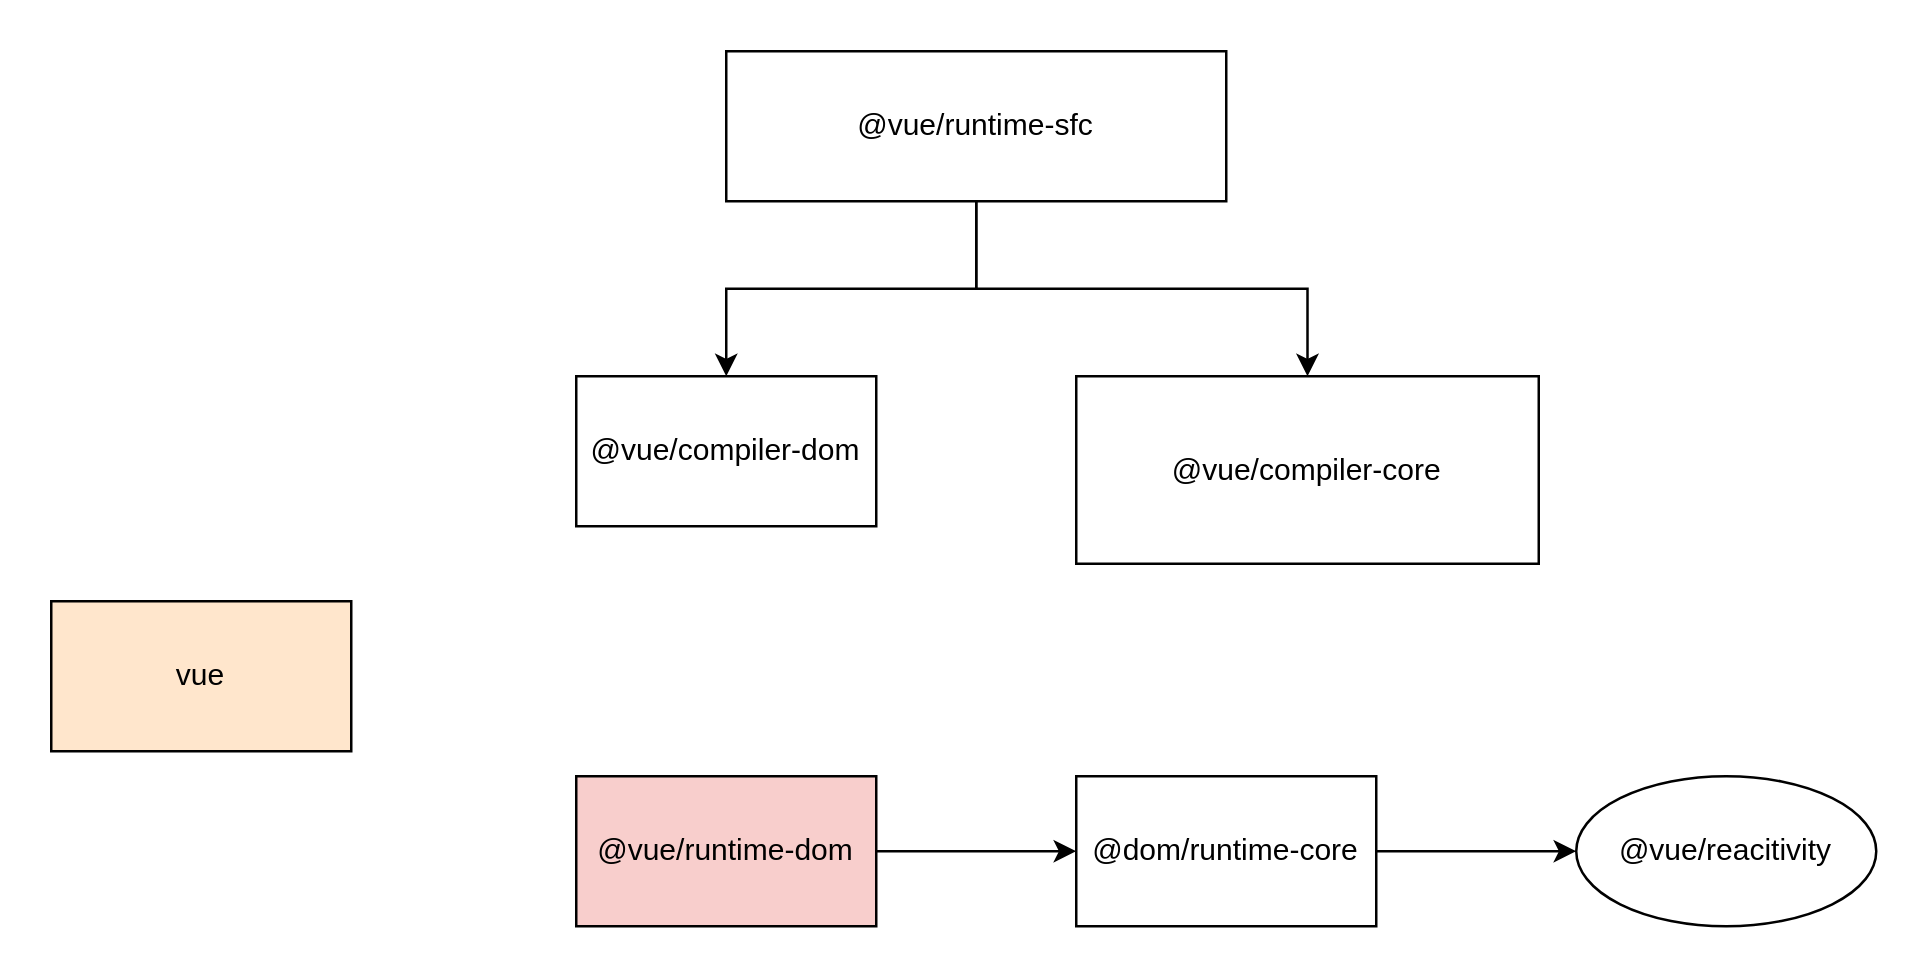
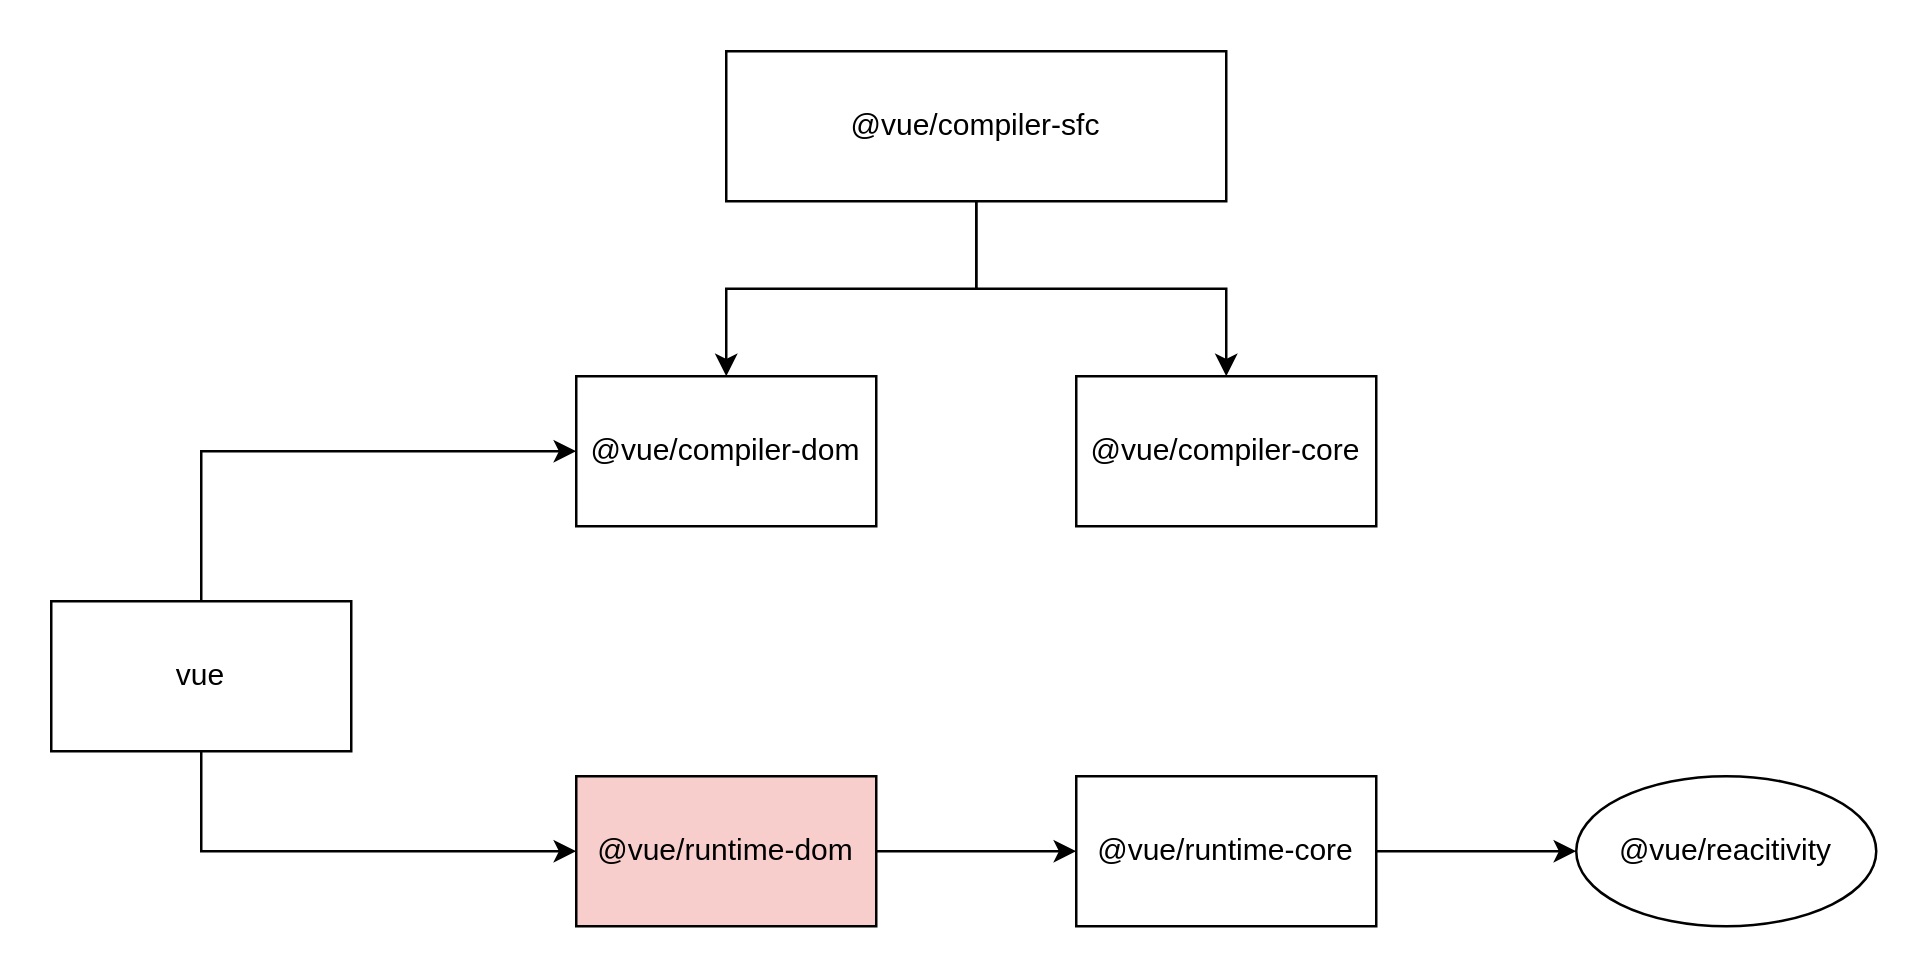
node "@vue/runtime-sfc": label "@vue/runtime-sfc" -> "@vue/compiler-sfc"
edge "vue" -> "@vue/compiler-dom": added
node "@vue/compiler-core": size 463x188 -> 300x150
node "vue": fillcolor #ffe6cc -> #ffffff
edge "vue" -> "@vue/runtime-dom": added
node "@dom/runtime-core": label "@dom/runtime-core" -> "@vue/runtime-core"
